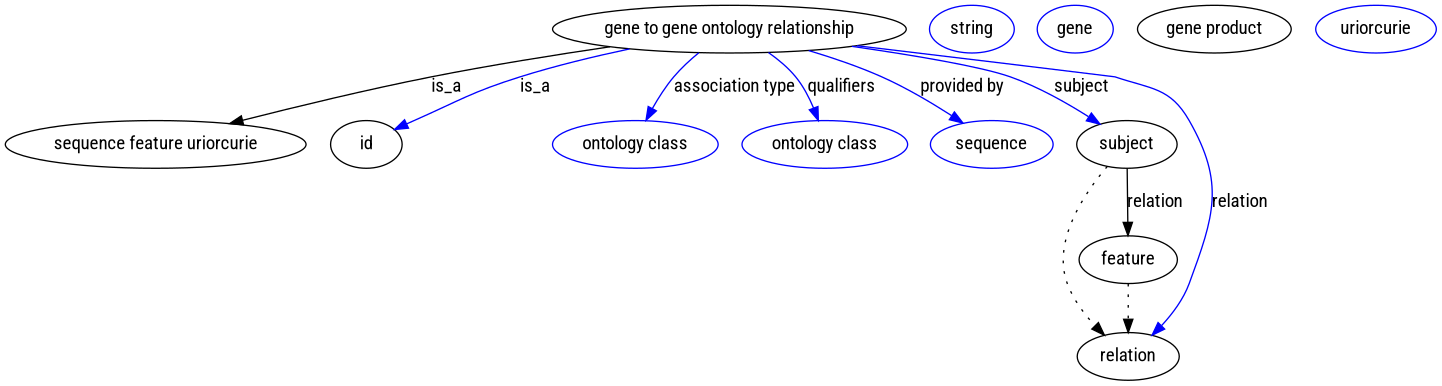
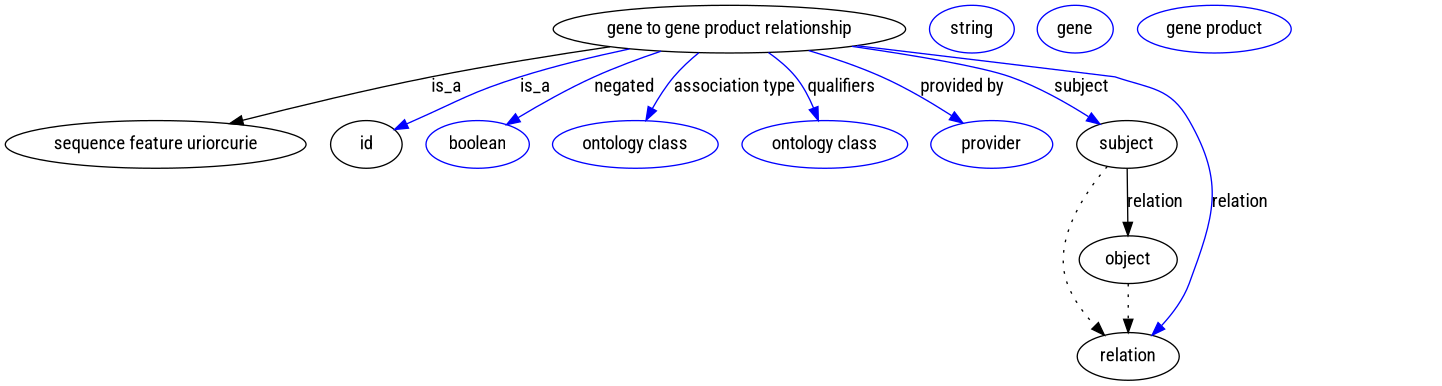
node "gene to gene ontology relationship": label "gene to gene ontology relationship" -> "gene to gene product relationship"
node "gene product": color black -> blue
node "uriorcurie": removed
node "boolean": added
node "sequence": label "sequence" -> "provider"
node "feature": label "feature" -> "object"
